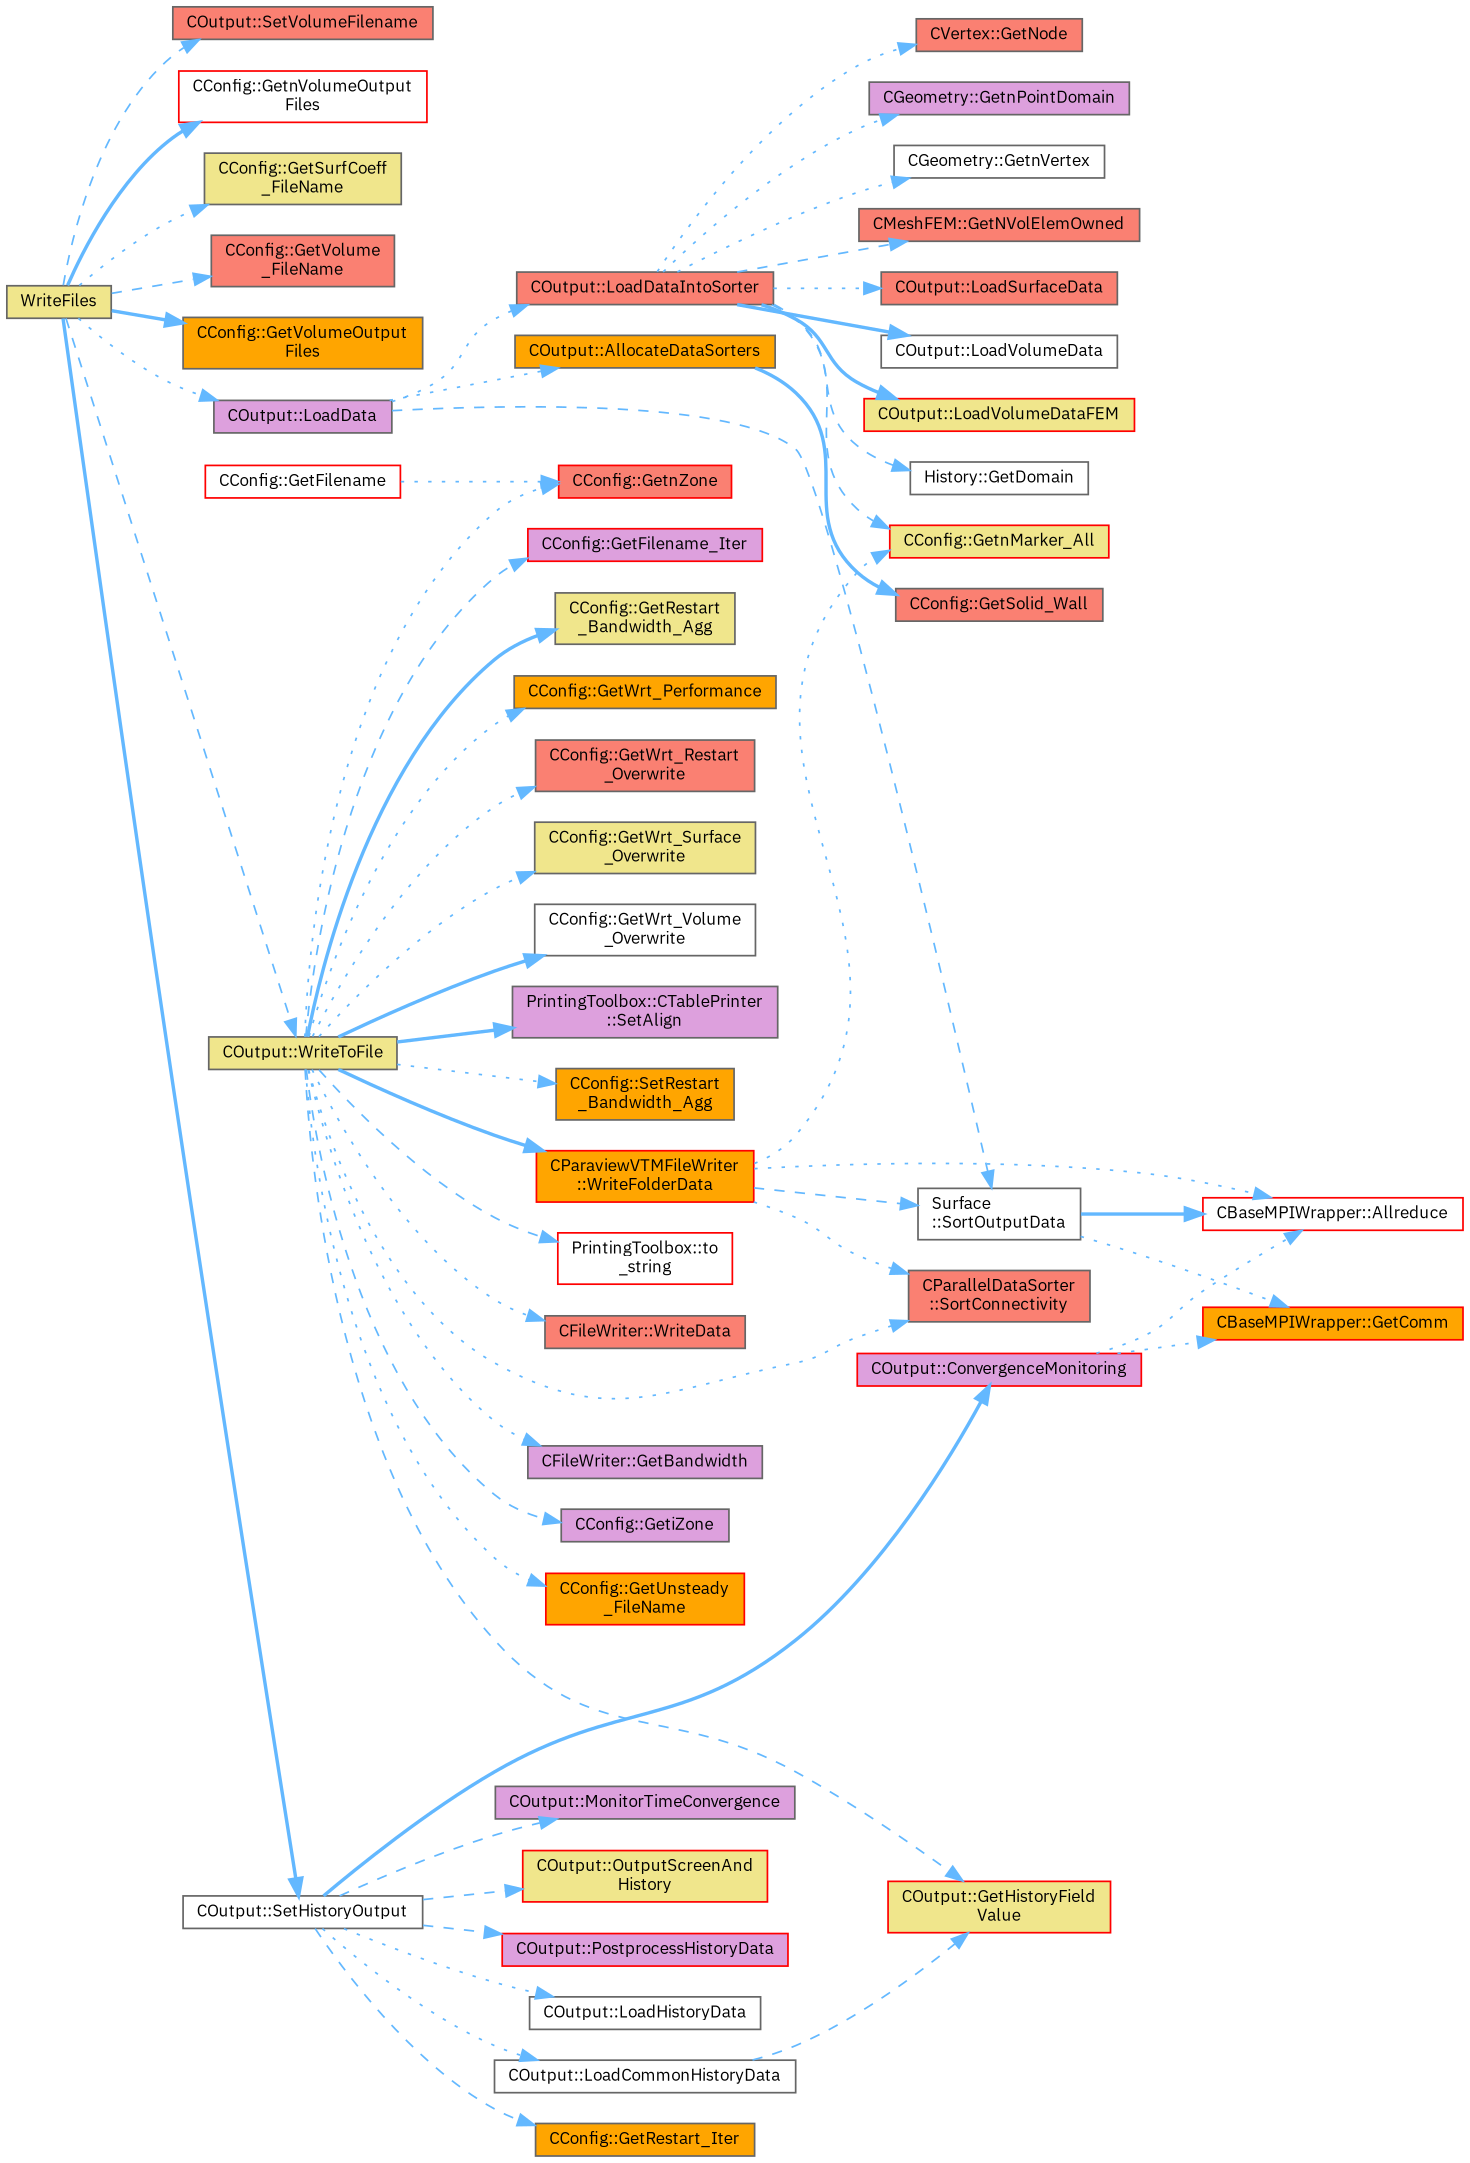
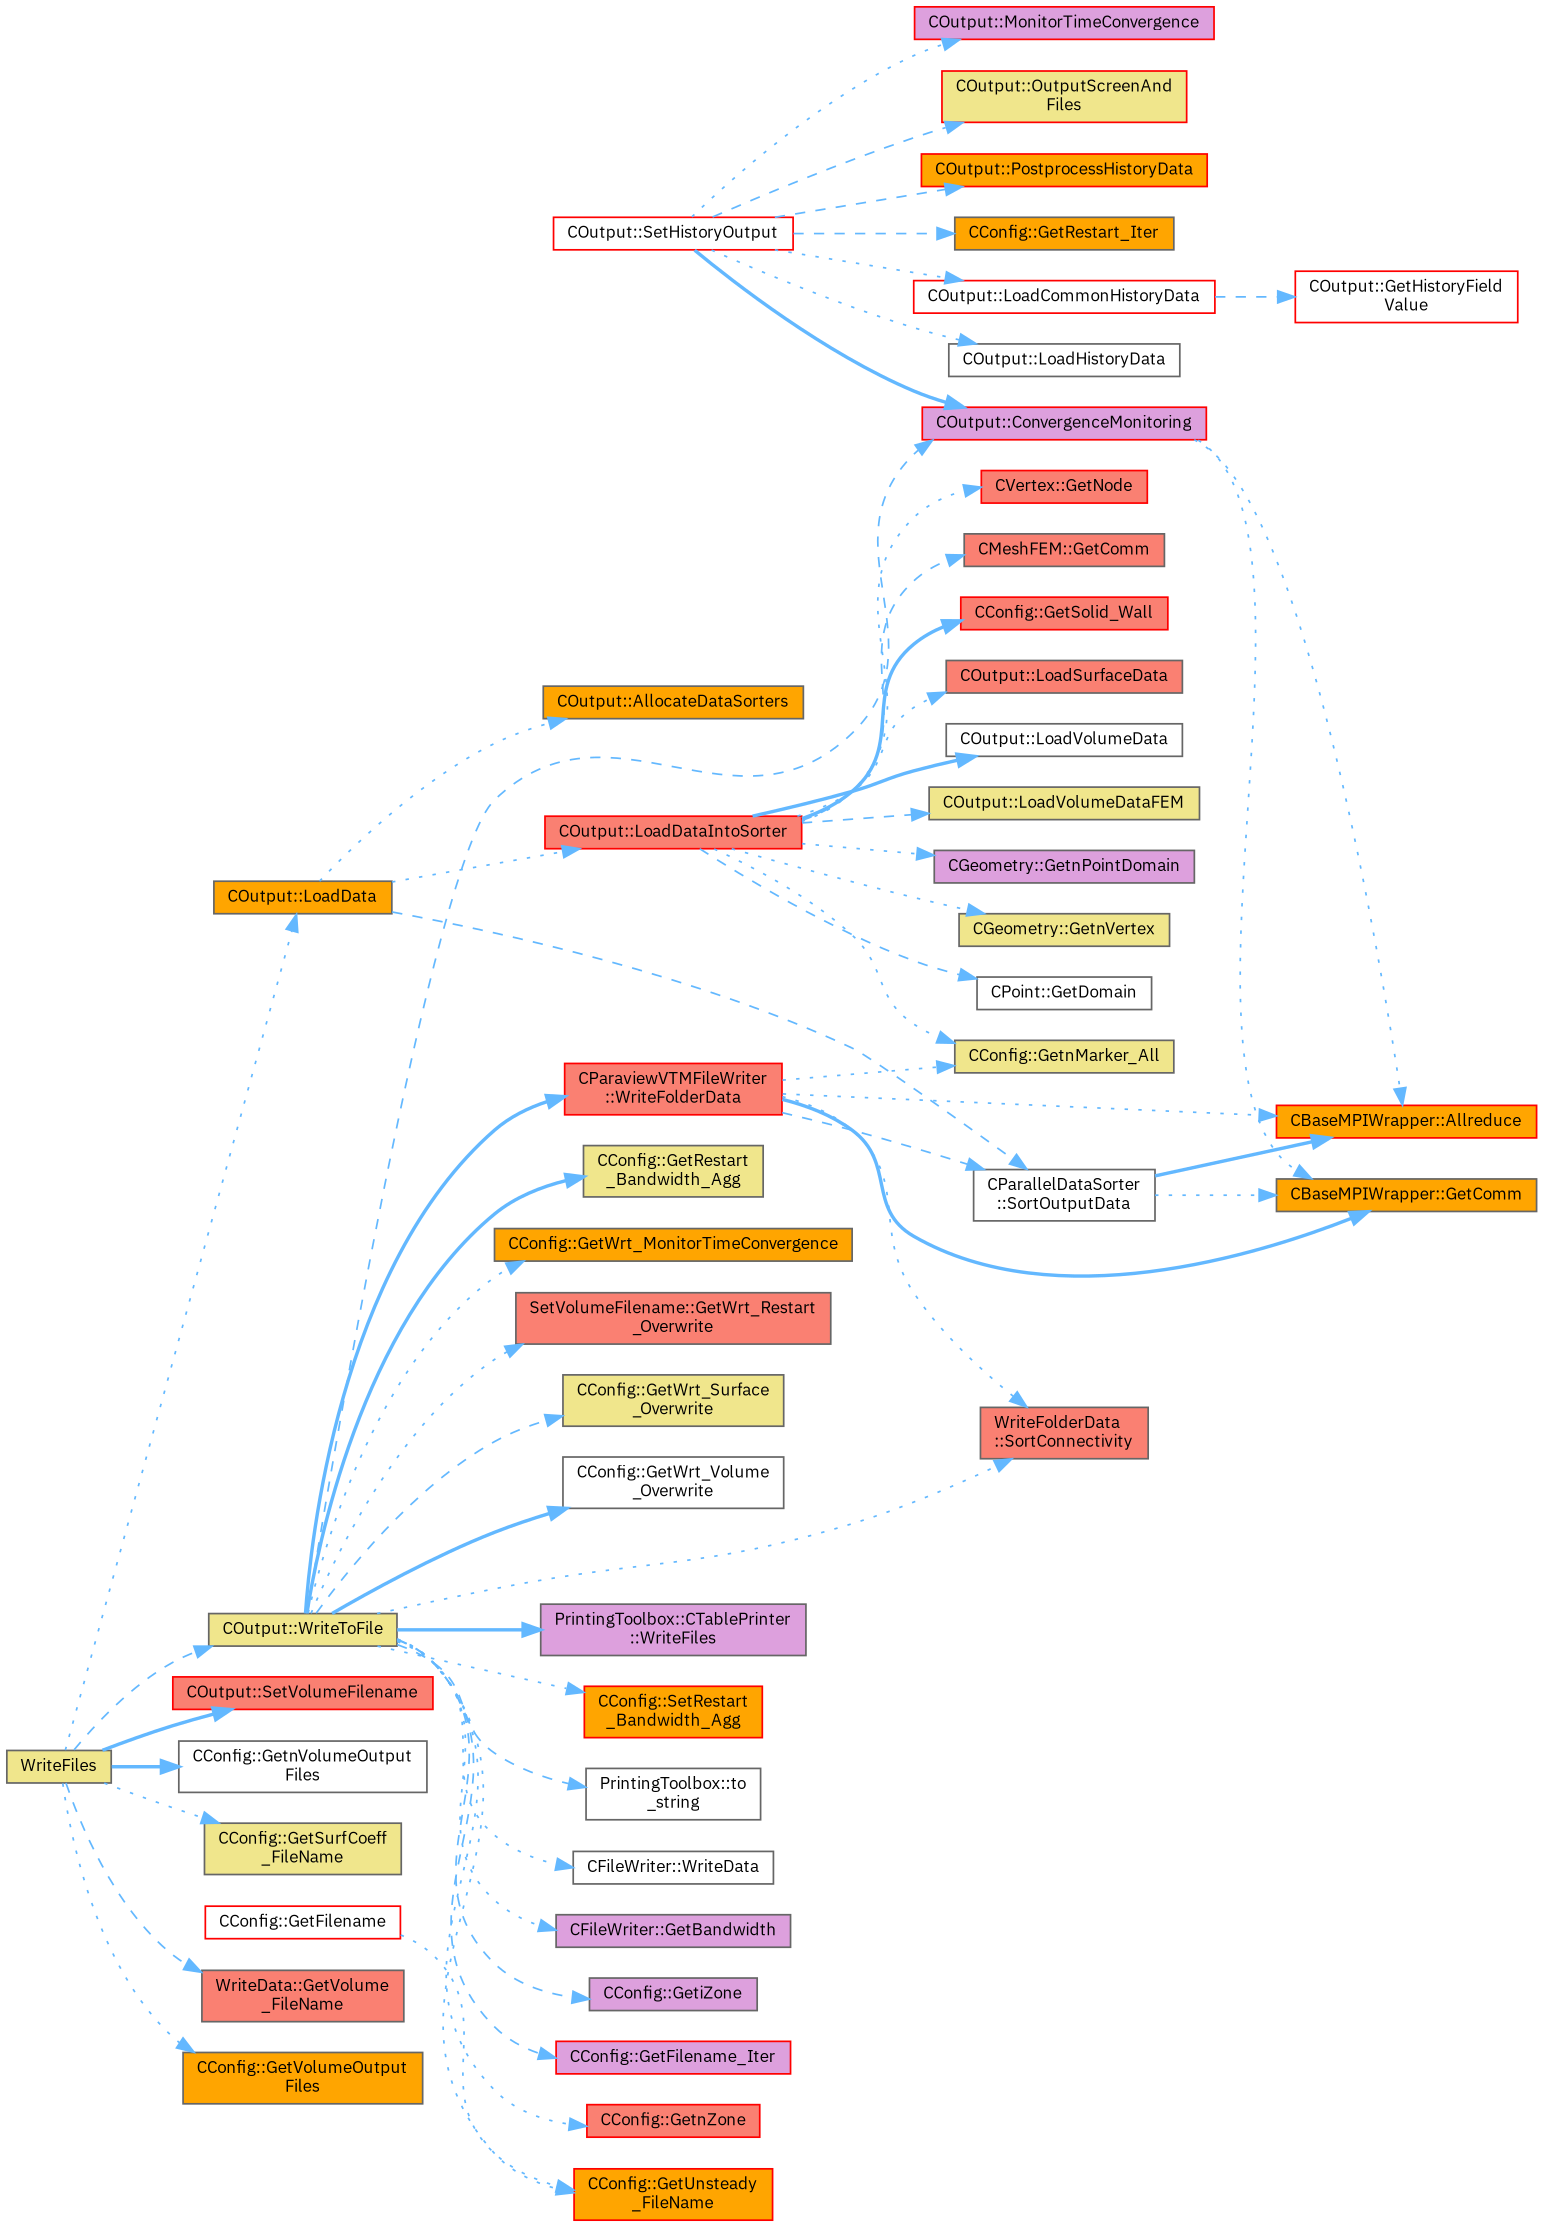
node "COutput::SetVolumeFilename": color grey40 -> red
node "CVertex::GetNode": color grey40 -> red
node "CConfig::GetnVolumeOutput Files": color red -> grey40
edge "WriteFiles" -> "COutput::SetVolumeFilename": style dashed -> bold
node "CGeometry::GetnVertex": fillcolor white -> khaki
node "CMeshFEM::GetNVolElemOwned": label "CMeshFEM::GetNVolElemOwned" -> "CMeshFEM::GetComm"
node "CConfig::GetVolume _FileName": label "CConfig::GetVolume _FileName" -> "WriteData::GetVolume _FileName"
node "COutput::LoadDataIntoSorter": color grey40 -> red
edge "WriteFiles" -> "CConfig::GetVolumeOutput Files": style bold -> dotted
edge "COutput::LoadDataIntoSorter" -> "COutput::LoadVolumeDataFEM": style bold -> dashed
edge "COutput::LoadDataIntoSorter" -> "CConfig::GetnMarker_All": style dashed -> dotted
node "COutput::LoadVolumeDataFEM": color red -> grey40
node "COutput::LoadData": fillcolor plum -> orange
node "History::GetDomain": label "History::GetDomain" -> "CPoint::GetDomain"
edge "CConfig::GetFilename" -> "CConfig::GetnZone": now "CConfig::GetFilename" -> "CConfig::GetUnsteady _FileName"
edge "COutput::AllocateDataSorters" -> "CConfig::GetSolid_Wall": now "COutput::LoadDataIntoSorter" -> "CConfig::GetSolid_Wall"
node "CConfig::GetnMarker_All": color red -> grey40
node "CConfig::GetSolid_Wall": color grey40 -> red
node "CConfig::GetWrt_Performance": label "CConfig::GetWrt_Performance" -> "CConfig::GetWrt_MonitorTimeConvergence"
node "CConfig::GetWrt_Restart _Overwrite": label "CConfig::GetWrt_Restart _Overwrite" -> "SetVolumeFilename::GetWrt_Restart _Overwrite"
edge "COutput::WriteToFile" -> "CConfig::GetWrt_Surface _Overwrite": style dotted -> dashed
node "PrintingToolbox::CTablePrinter ::SetAlign": label "PrintingToolbox::CTablePrinter ::SetAlign" -> "PrintingToolbox::CTablePrinter ::WriteFiles"
node "CConfig::SetRestart _Bandwidth_Agg": color grey40 -> red
edge "WriteFiles" -> "COutput::SetHistoryOutput": removed
node "CParaviewVTMFileWriter ::WriteFolderData": fillcolor orange -> salmon
node "Surface ::SortOutputData": label "Surface ::SortOutputData" -> "CParallelDataSorter ::SortOutputData"
node "CBaseMPIWrapper::Allreduce": fillcolor white -> orange
node "PrintingToolbox::to _string": color red -> grey40
edge "CParaviewVTMFileWriter ::WriteFolderData" -> "CBaseMPIWrapper::GetComm": added
node "CParallelDataSorter ::SortConnectivity": label "CParallelDataSorter ::SortConnectivity" -> "WriteFolderData ::SortConnectivity"
node "CBaseMPIWrapper::GetComm": color red -> grey40
node "CFileWriter::WriteData": fillcolor salmon -> white
edge "COutput::WriteToFile" -> "COutput::GetHistoryField Value": now "COutput::WriteToFile" -> "COutput::ConvergenceMonitoring"
node "COutput::MonitorTimeConvergence": color grey40 -> red
edge "COutput::SetHistoryOutput" -> "COutput::MonitorTimeConvergence": style dashed -> dotted
node "COutput::OutputScreenAnd History": label "COutput::OutputScreenAnd History" -> "COutput::OutputScreenAnd Files"
node "COutput::GetHistoryField Value": fillcolor khaki -> white
node "COutput::SetHistoryOutput": color grey40 -> red
node "COutput::PostprocessHistoryData": fillcolor plum -> orange
node "COutput::LoadCommonHistoryData": color grey40 -> red
